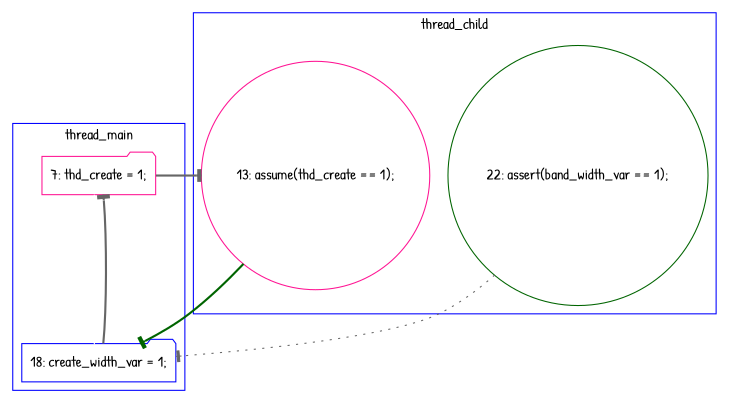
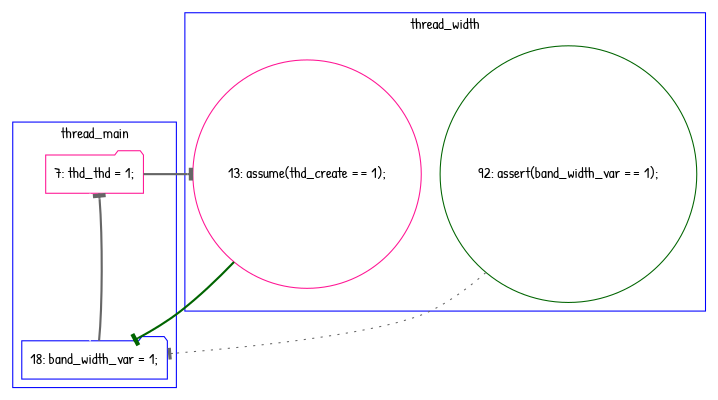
cluster "thread_child": label "thread_child" -> "thread_width"
node "7: thd_create = 1;": label "7: thd_create = 1;" -> "7: thd_thd = 1;"
node "22: assert(band_width_var == 1);": label "22: assert(band_width_var == 1);" -> "92: assert(band_width_var == 1);"
node "18: create_width_var = 1;": label "18: create_width_var = 1;" -> "18: band_width_var = 1;"
